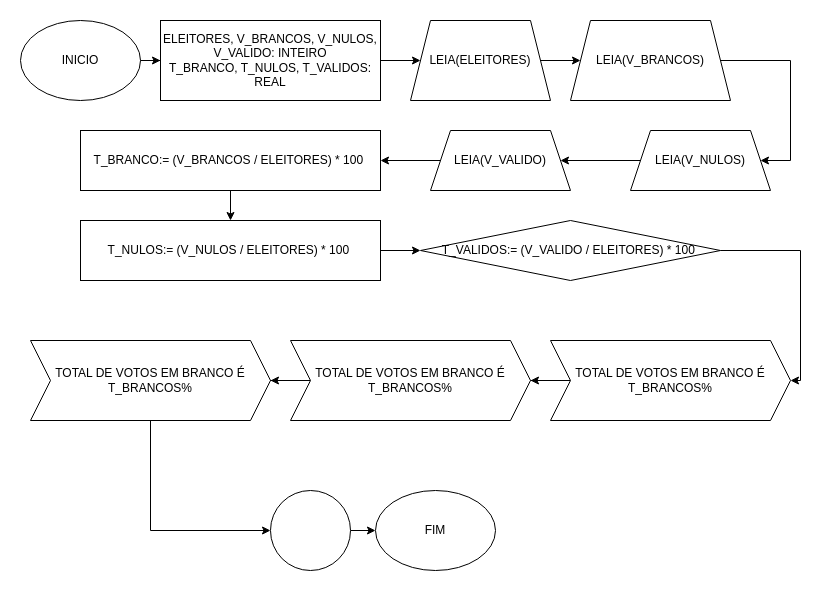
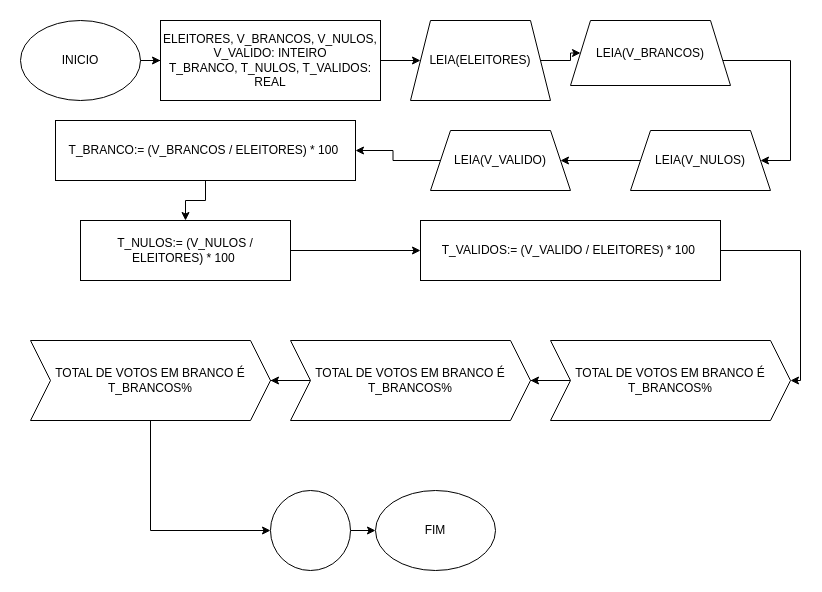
node "LEIA(V_BRANCOS)": size 160x80 -> 160x65
node "T_BRANCO:= (V_BRANCOS / ELEITORES) * 100": moved (231, 161) -> (206, 151)
node "T_NULOS:= (V_NULOS / ELEITORES) * 100": size 300x60 -> 210x60
node "T_VALIDOS:= (V_VALIDO / ELEITORES) * 100": shape diamond -> rectangle
